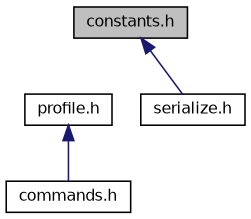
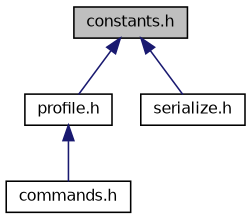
edge "profile.h" -> "constants.h": added
